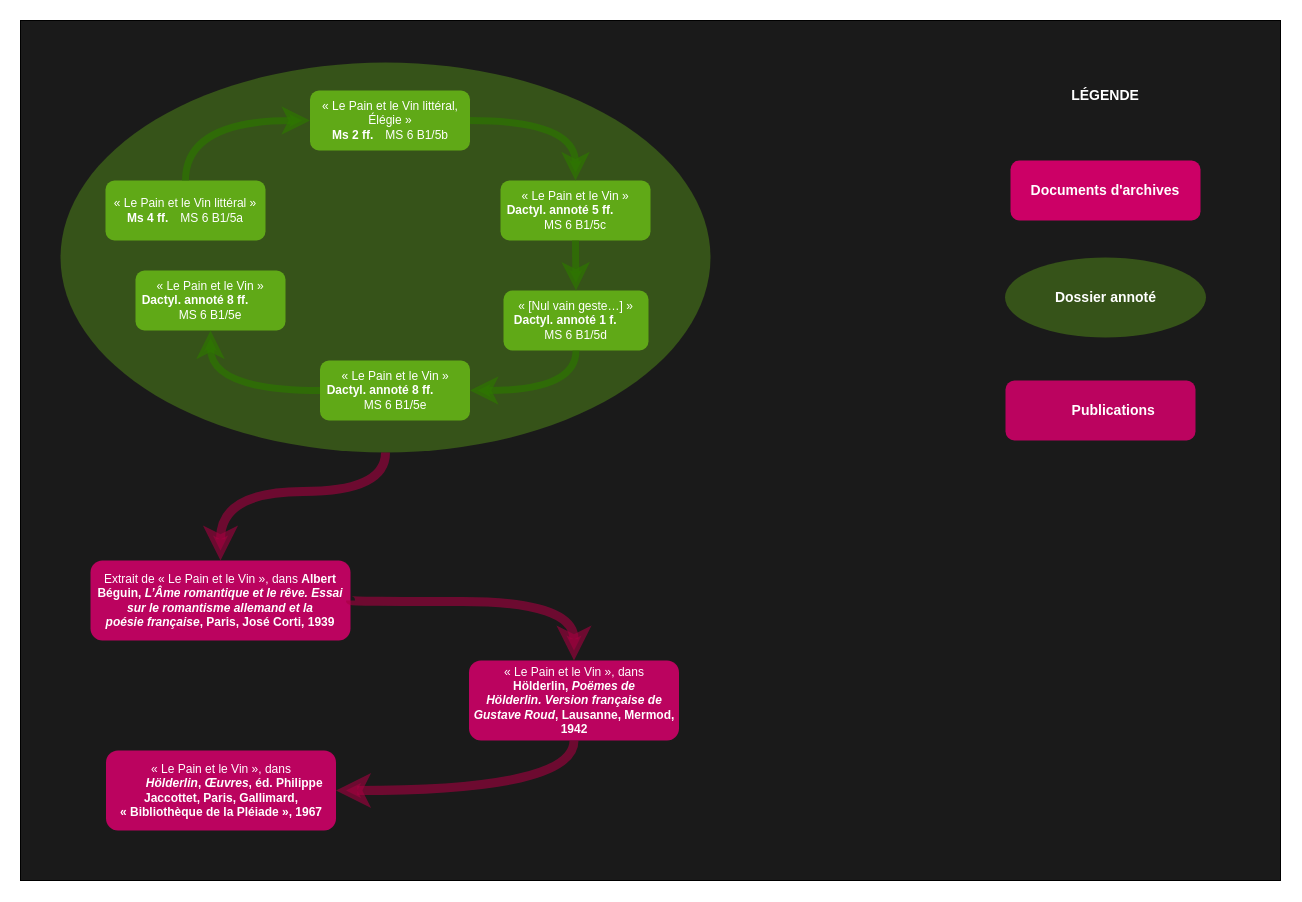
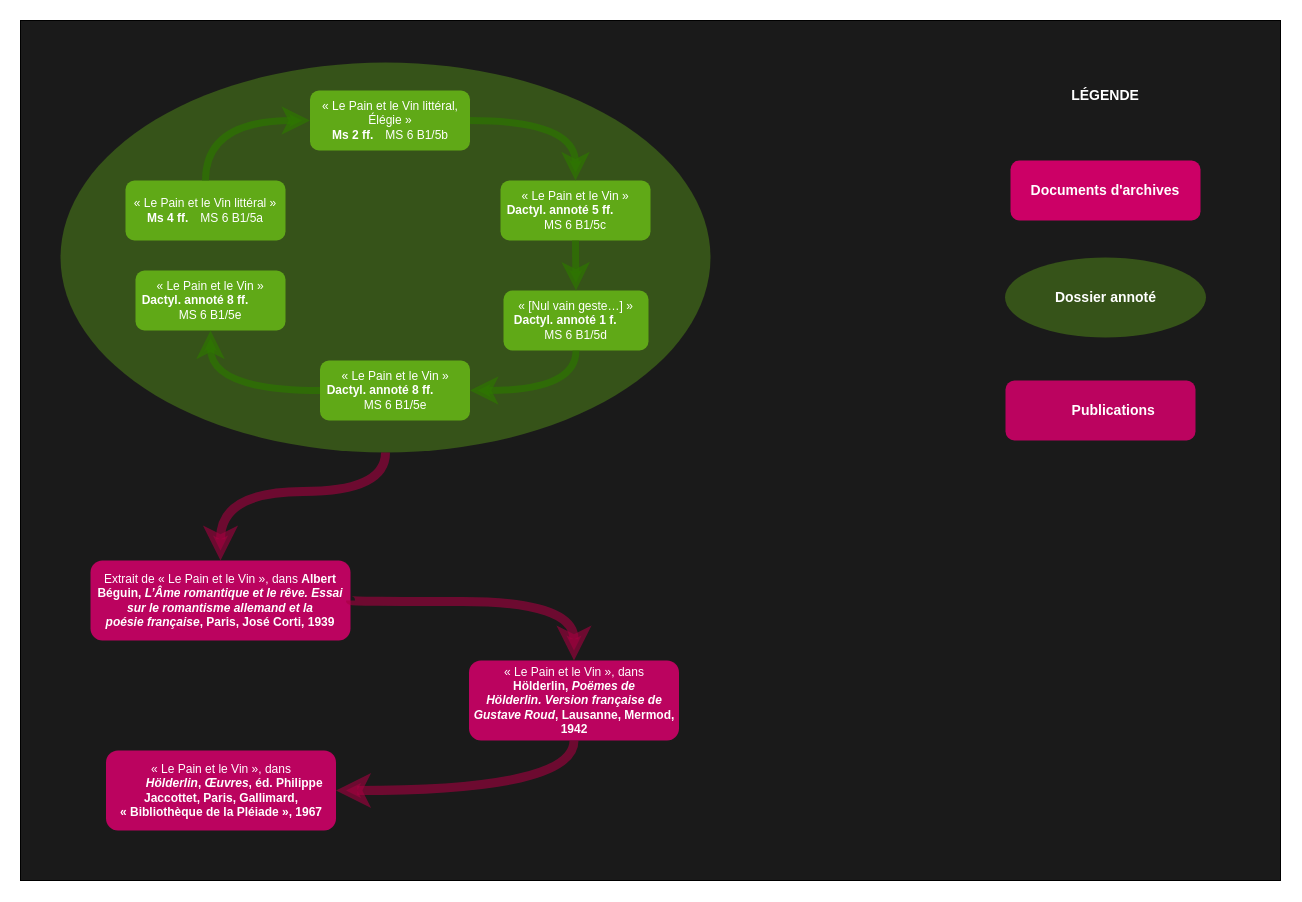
node "« Le Pain et le Vin littéral » Ms 4 ff. MS 6 B1/5a": moved (186, 211) -> (206, 211)
